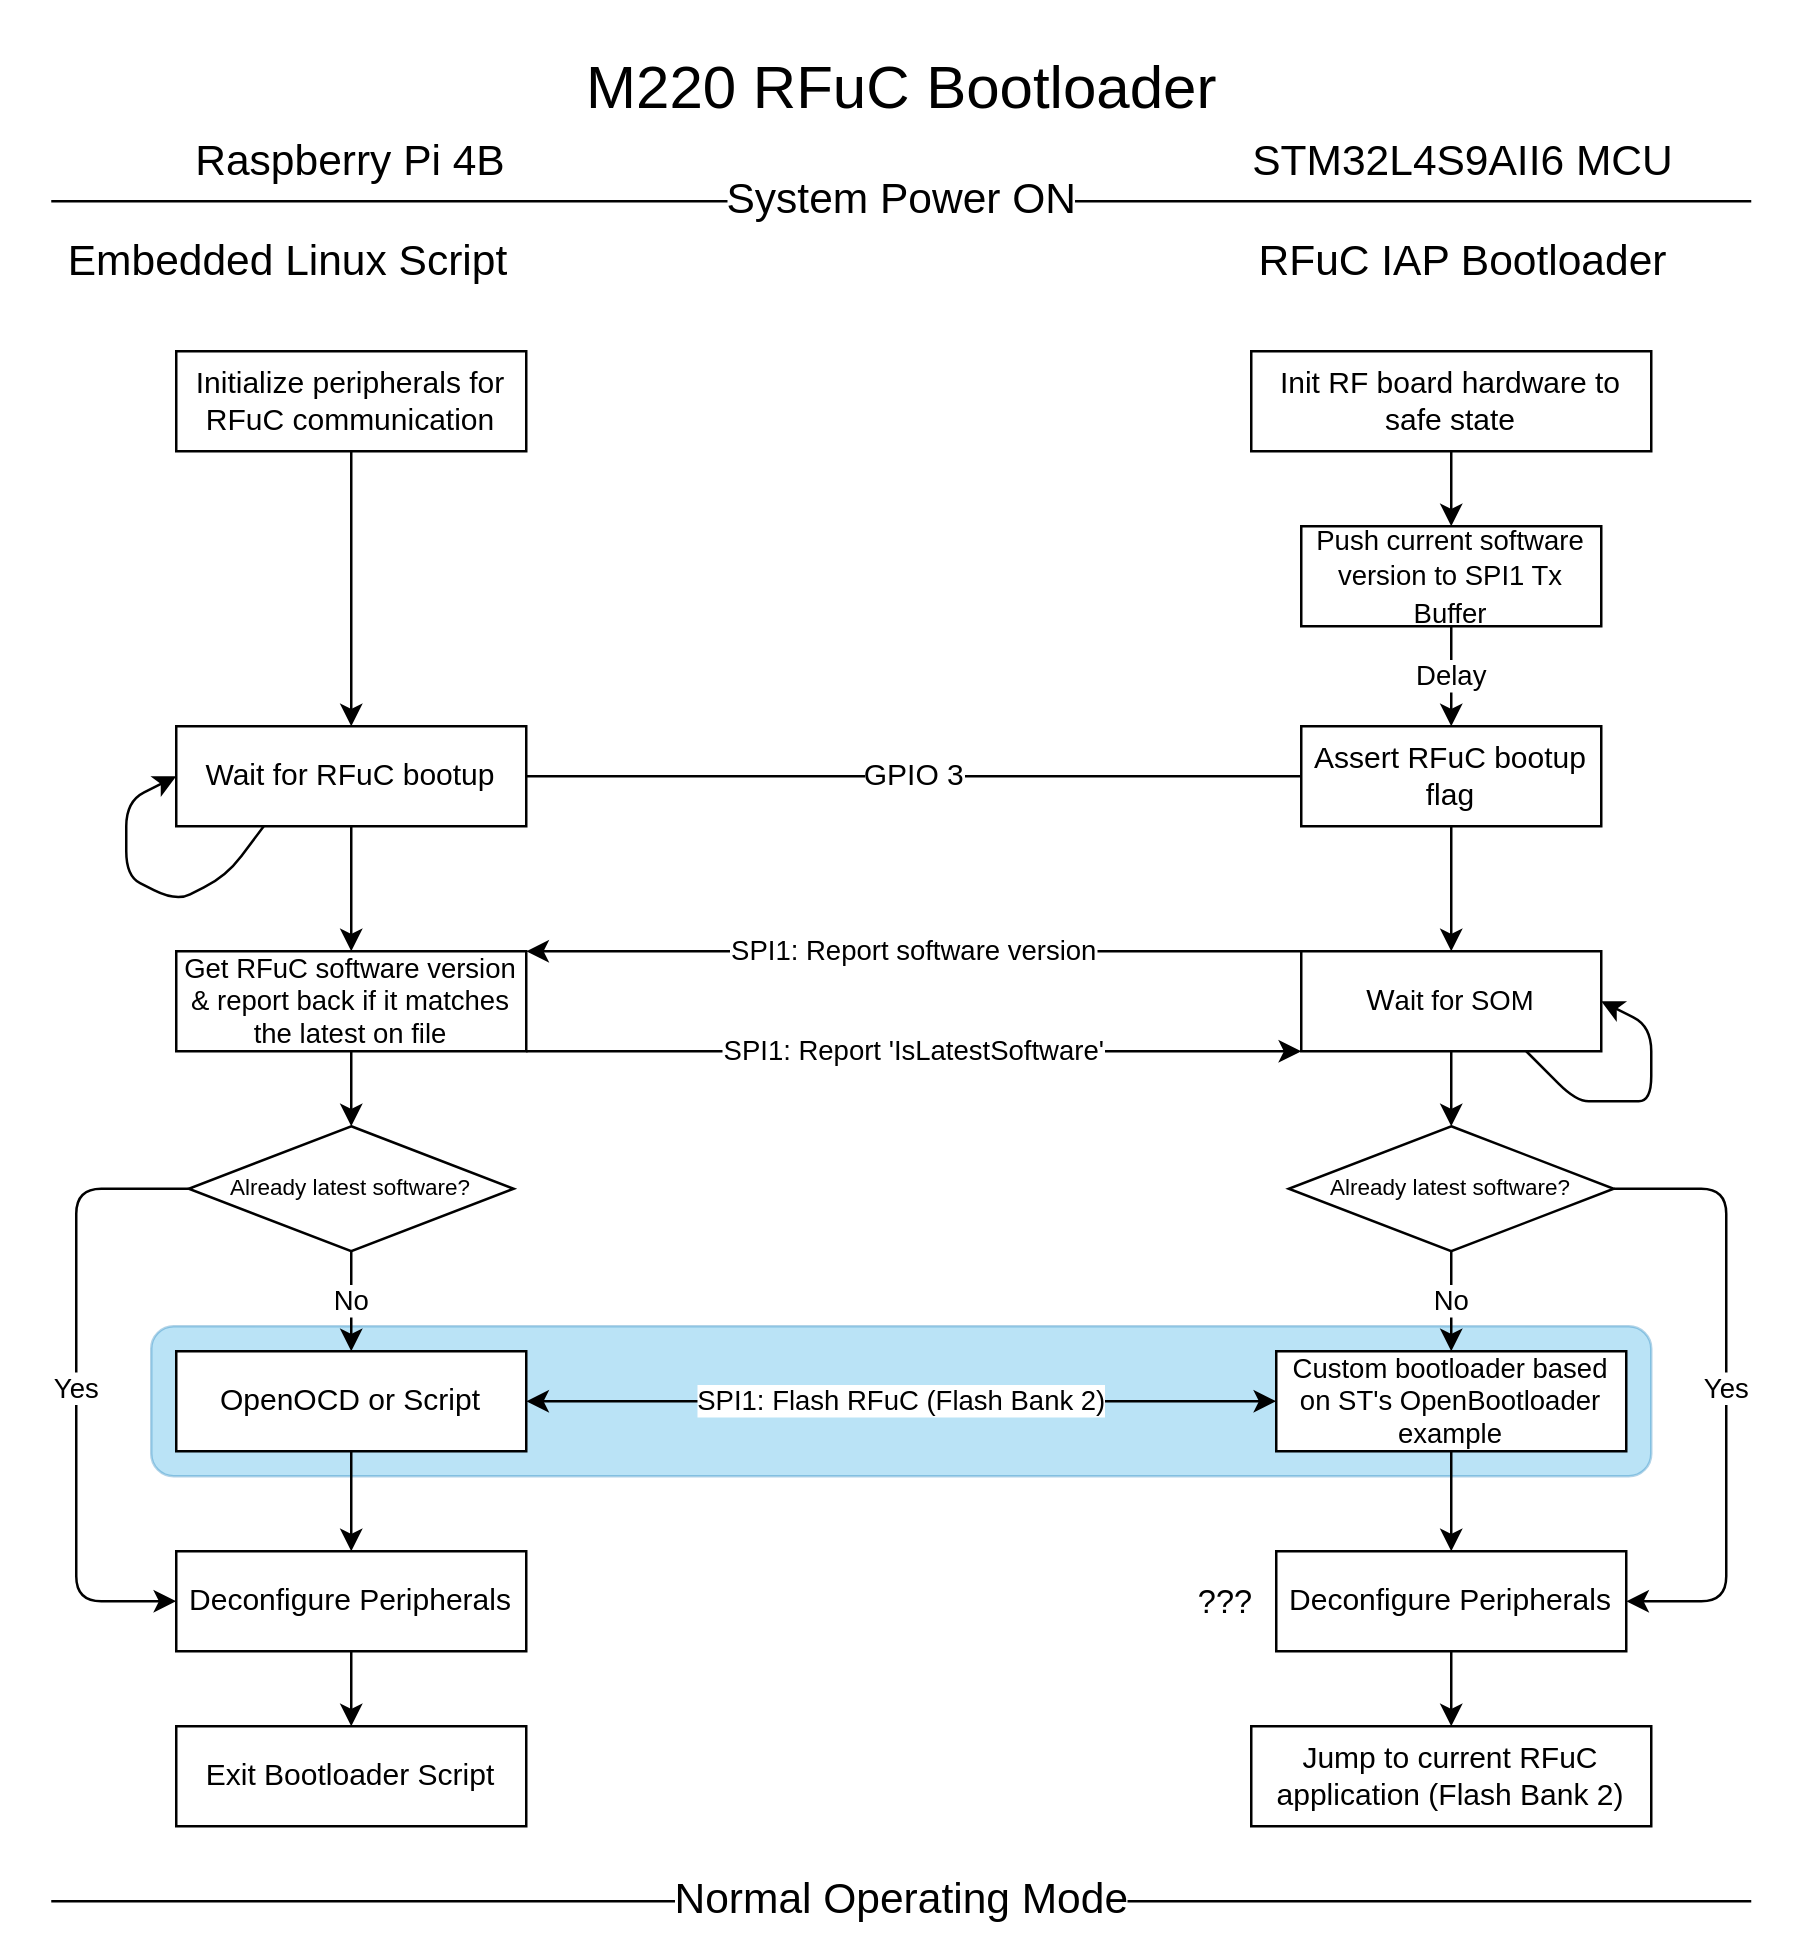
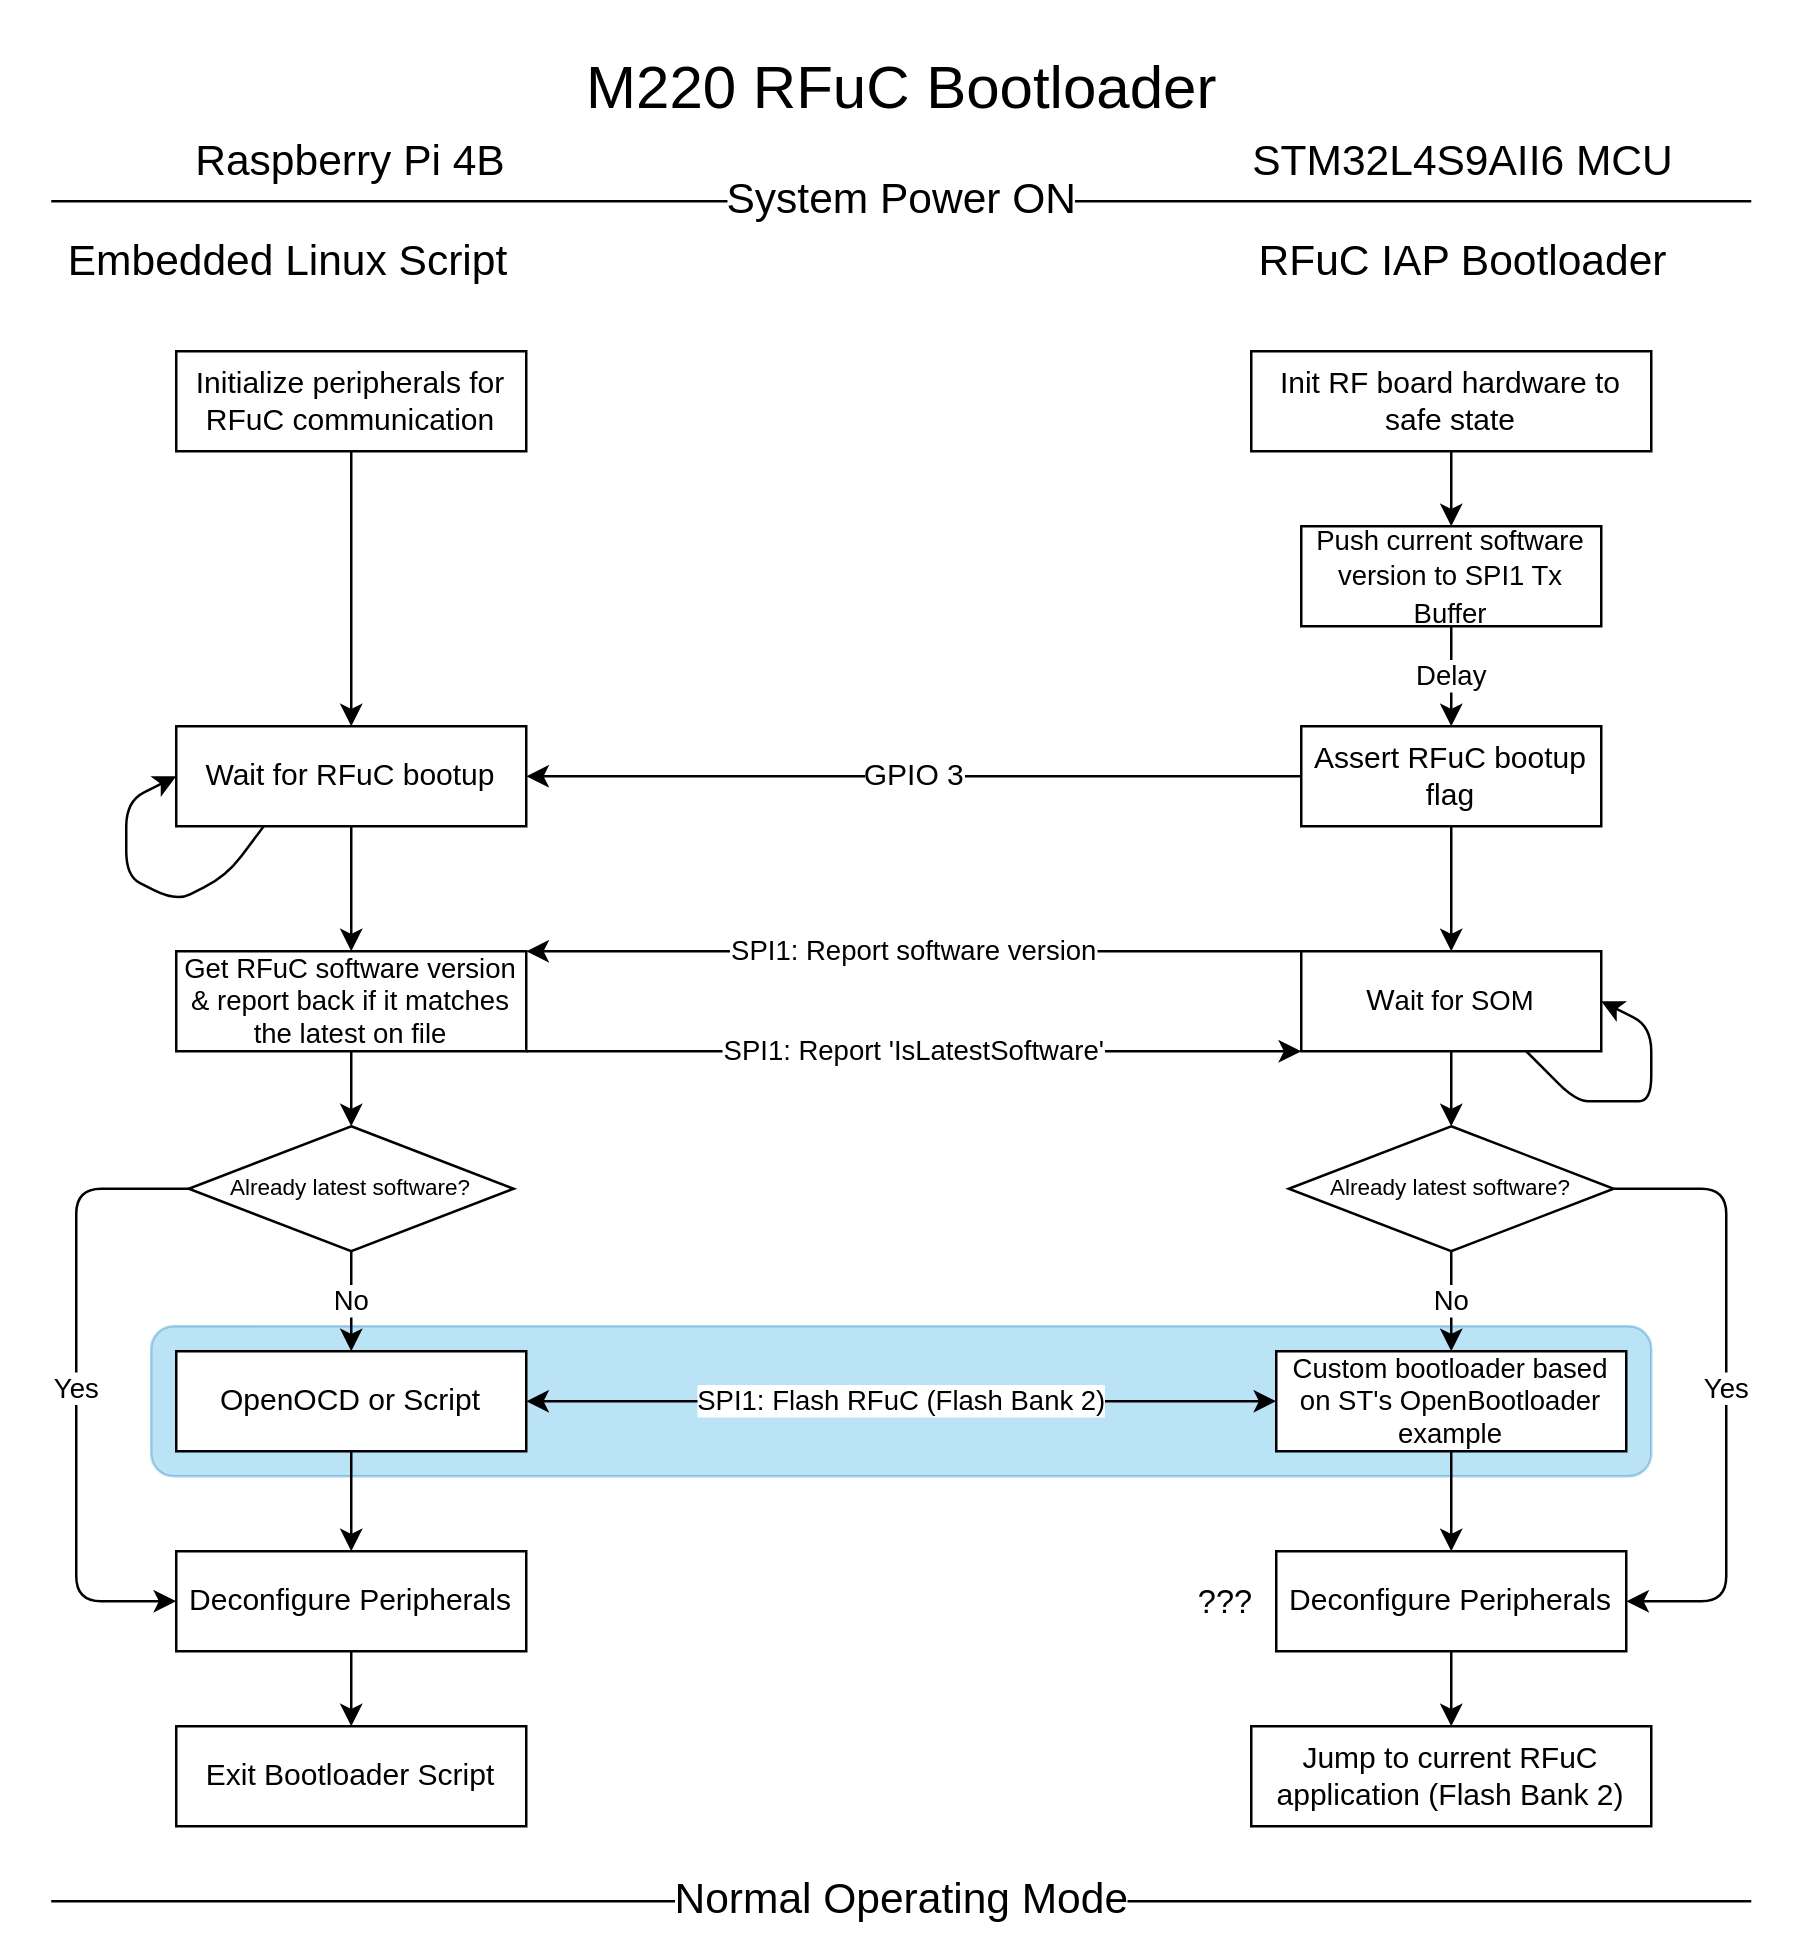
edge "Wait for RFuC bootup" -- "Assert RFuC bootup flag": arrowhead none -> classic
